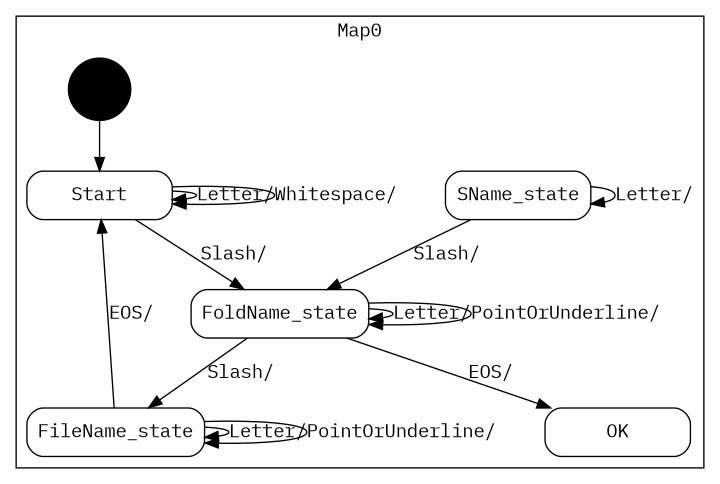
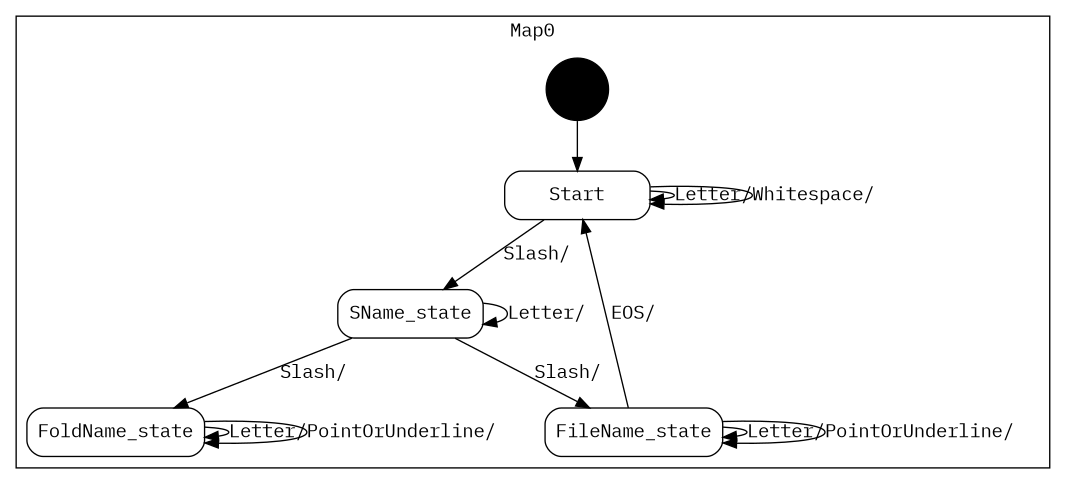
edge "Start" -> "FoldName_state": now "Start" -> "SName_state"
edge "FoldName_state" -> "FileName_state": now "SName_state" -> "FileName_state"
node "OK": removed
